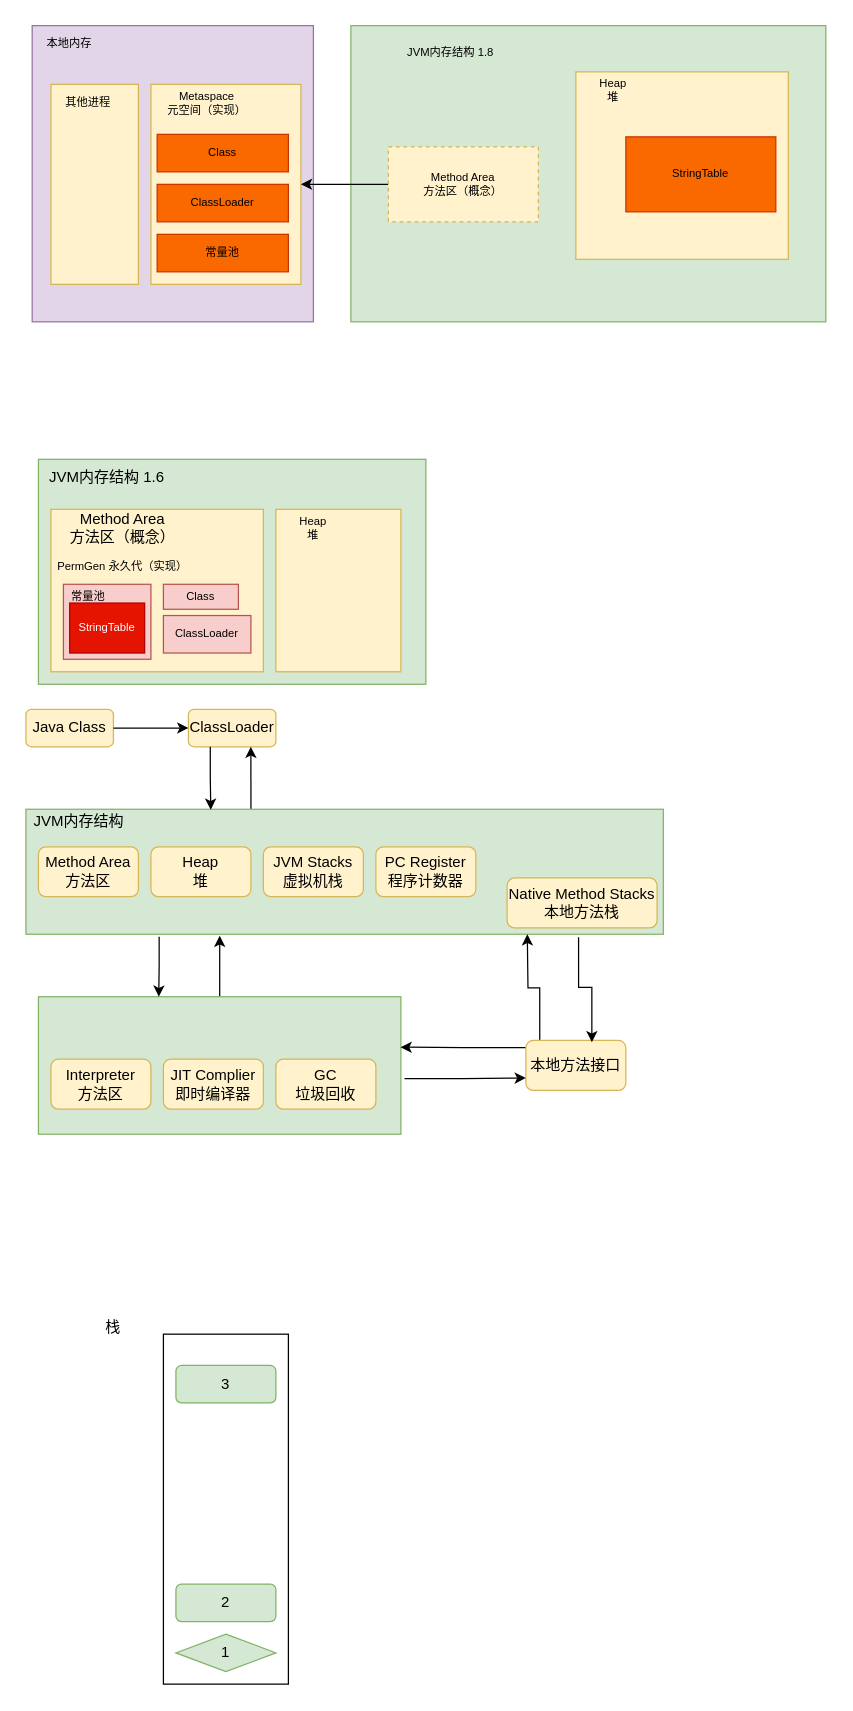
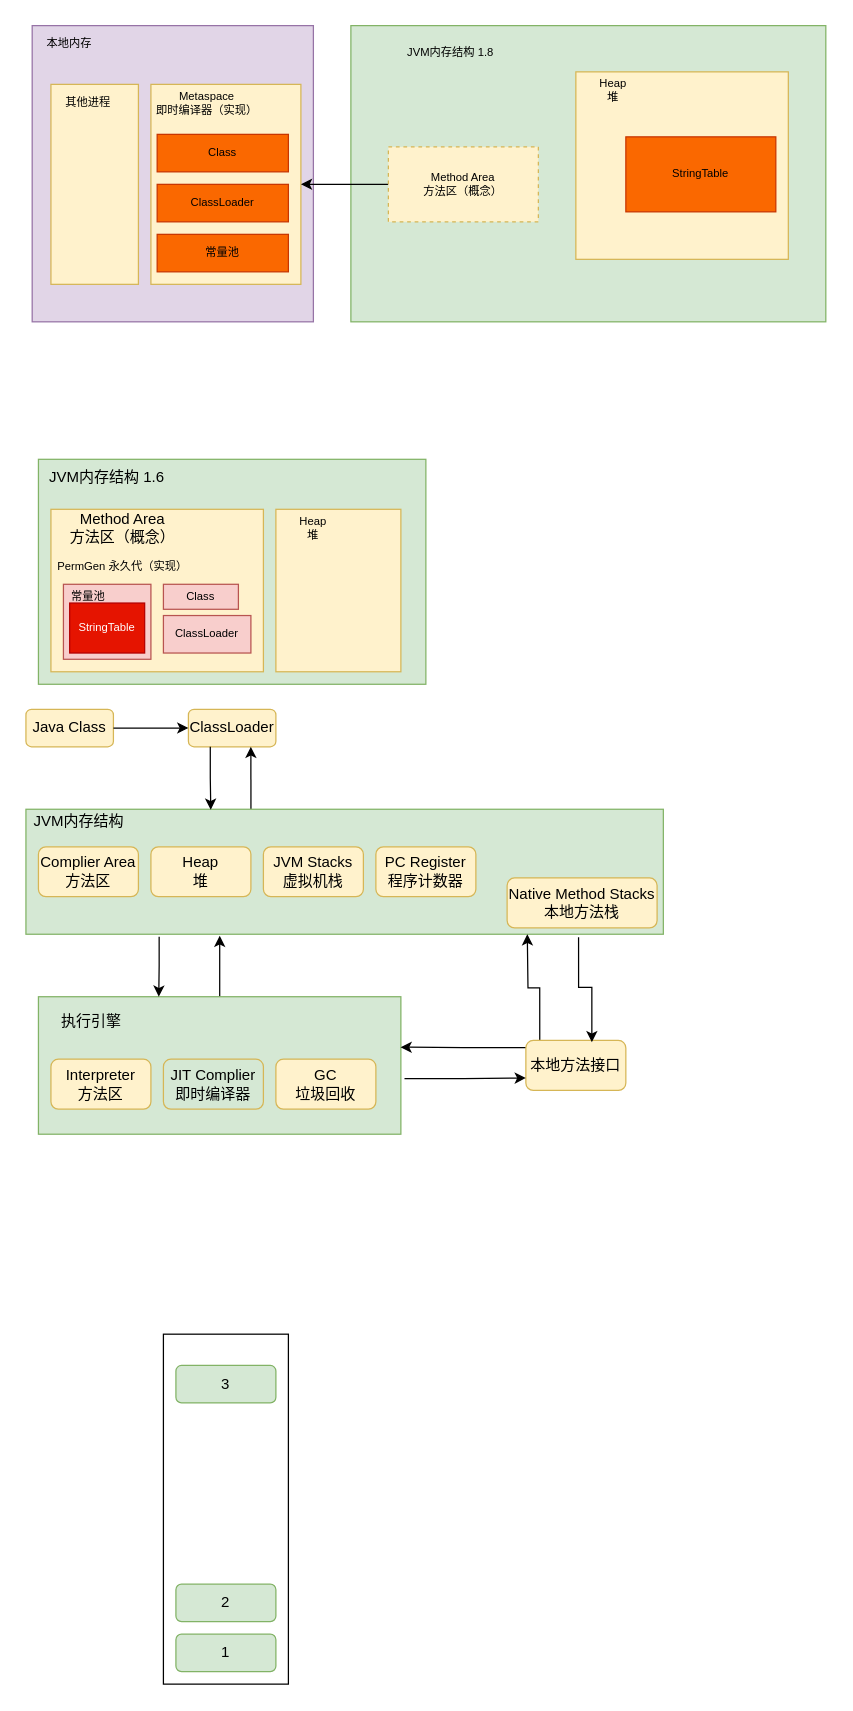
node "Metaspace 元空间（实现）": label "Metaspace 元空间（实现）" -> "Metaspace 即时编译器（实现）"
node "Method Area 方法区": label "Method Area 方法区" -> "Complier Area 方法区"
node "执行引擎": added
node "JIT Complier 即时编译器": fillcolor #fff2cc -> #d5e8d4
node "栈": removed
node "1": shape diamond -> rounded rectangle
